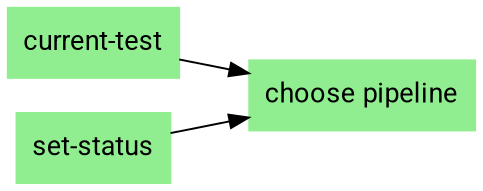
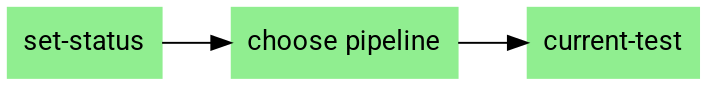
edge "current-test" -> "choose pipeline": reversed
